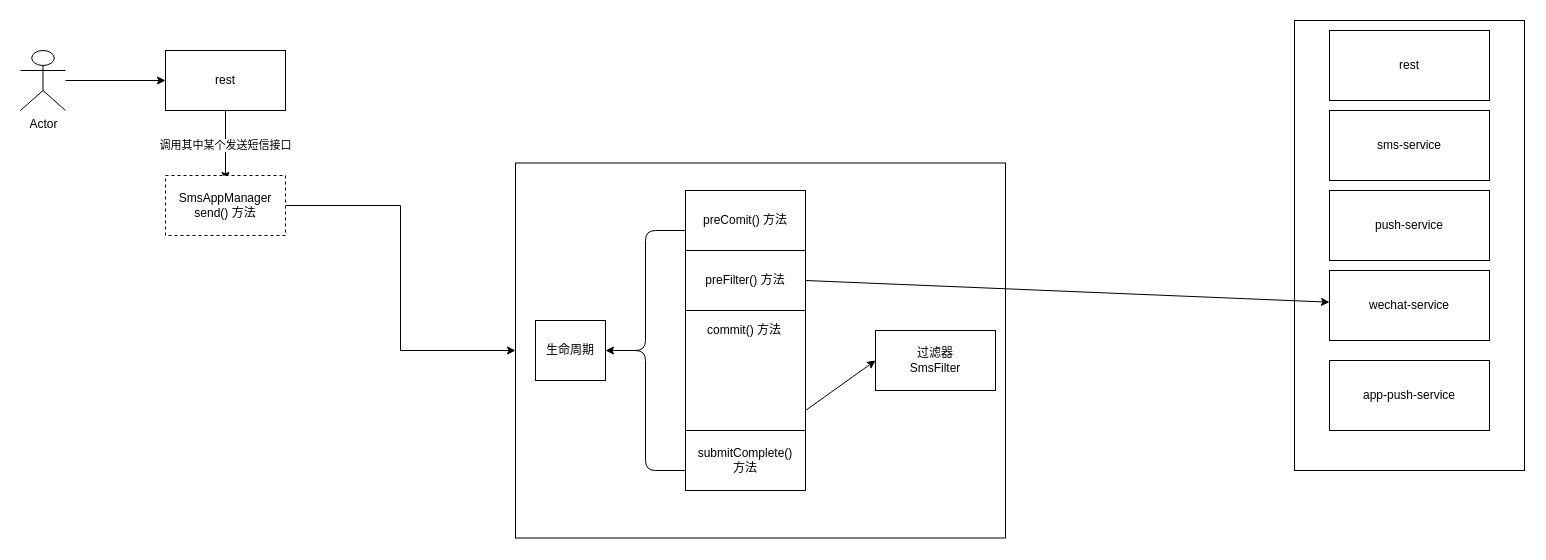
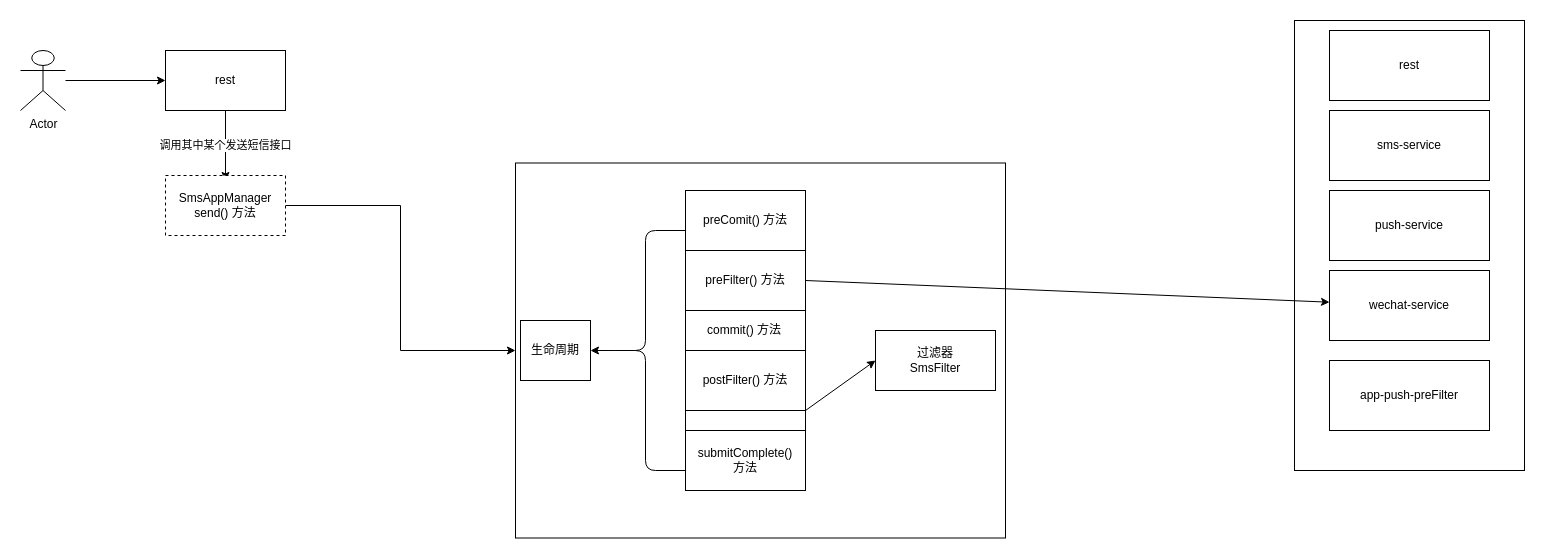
node "生命周期": moved (571, 351) -> (556, 351)
node "postFilter() 方法": added
node "app-push-service": label "app-push-service" -> "app-push-preFilter"
